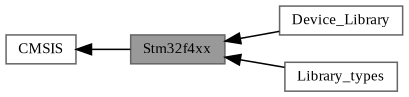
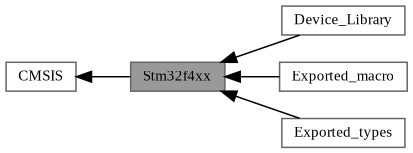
node "Library_types": label "Library_types" -> "Exported_types"
node "Exported_macro": added
